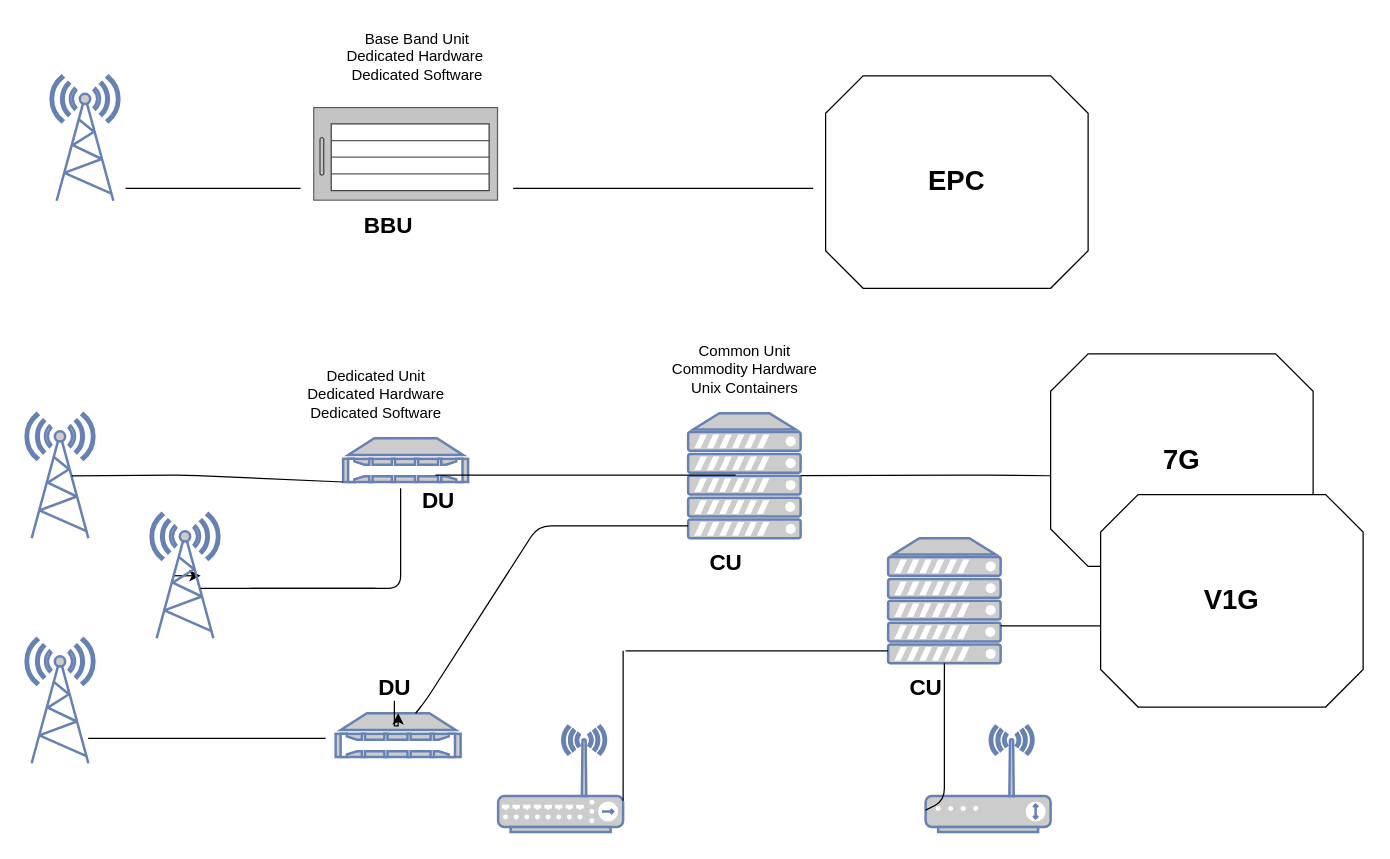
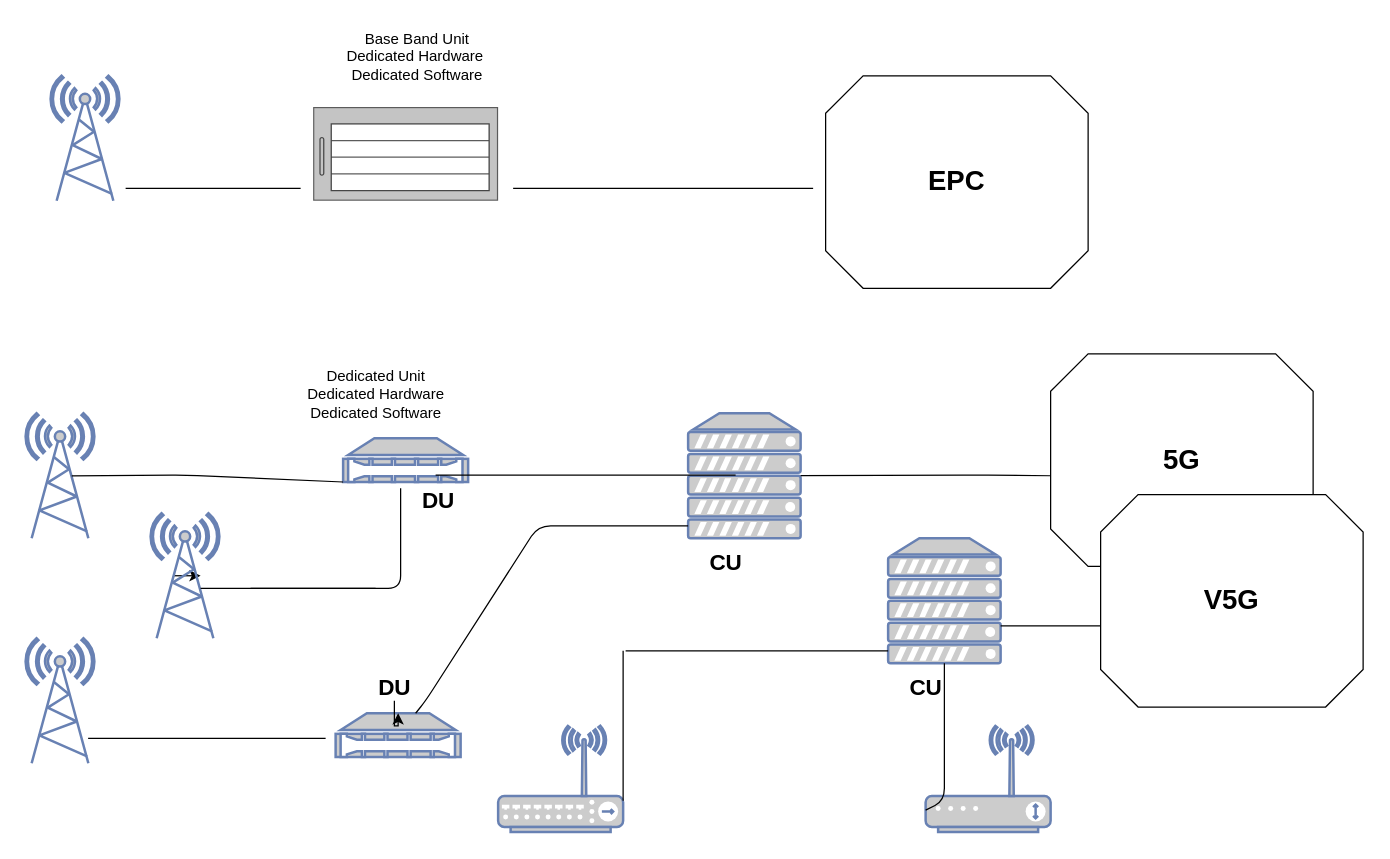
node "BBU": removed
node "Common Unit Commodity Hardware Unix Containers": removed
node "7G": label "7G" -> "5G"
node "V1G": label "V1G" -> "V5G"
